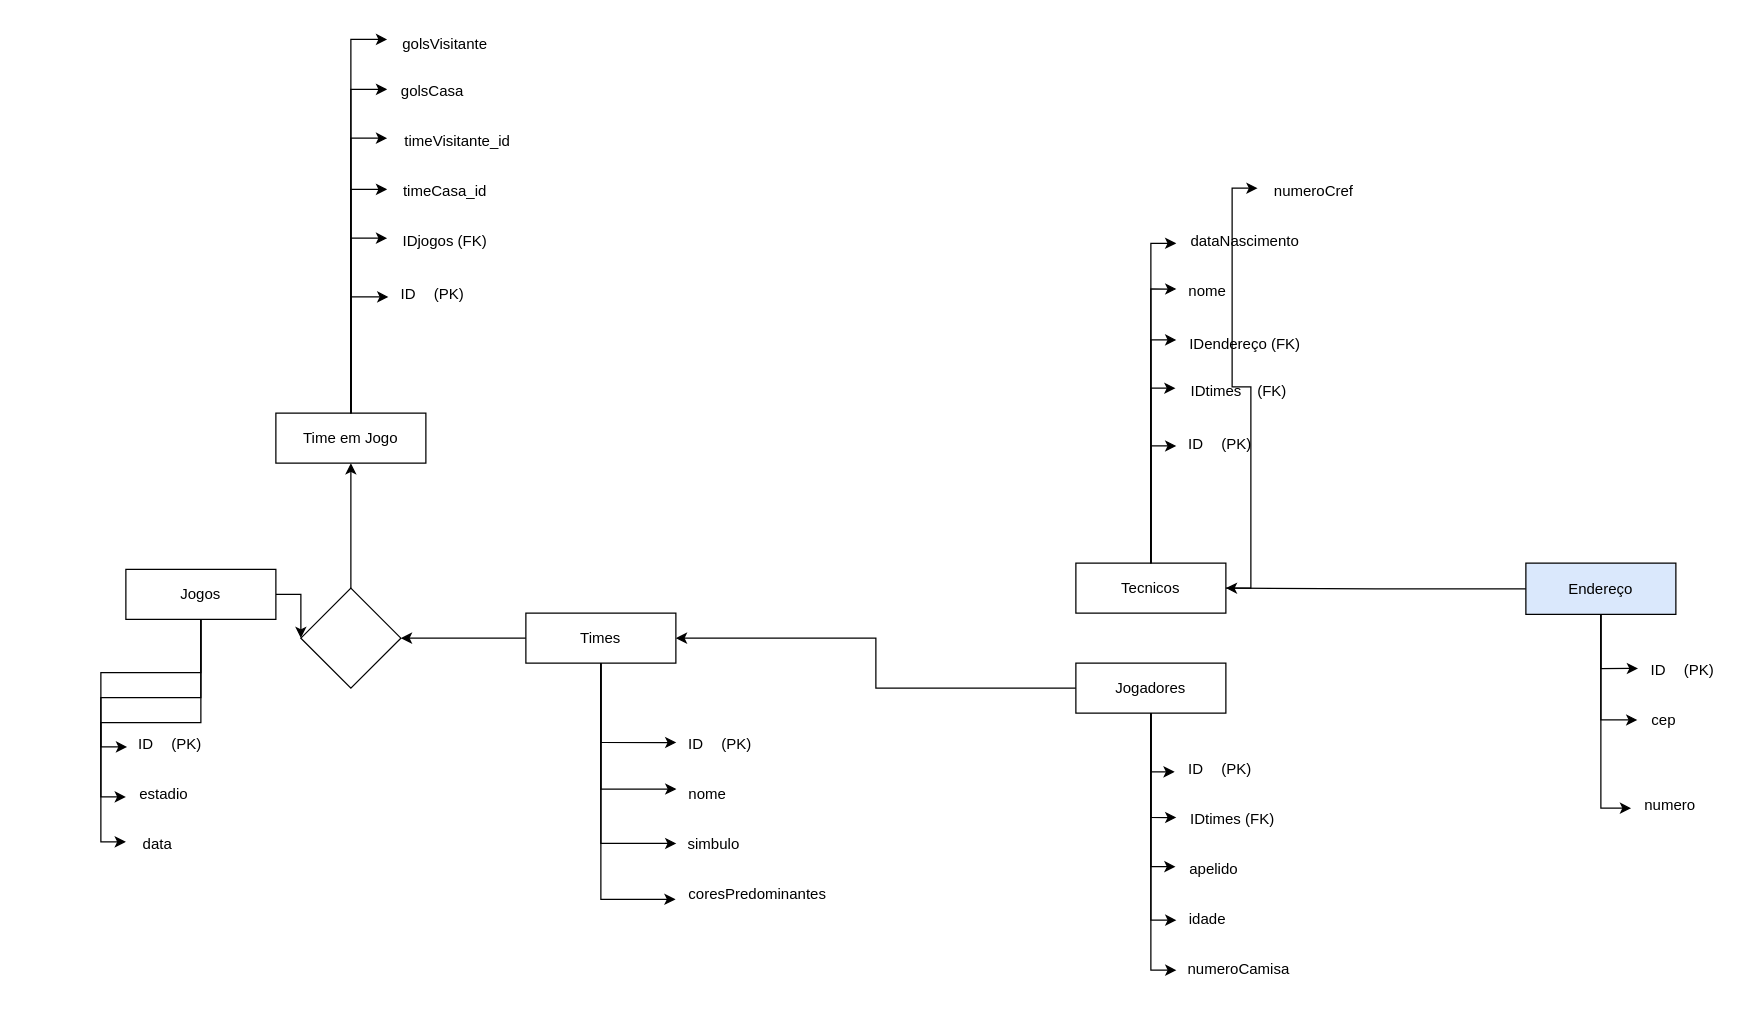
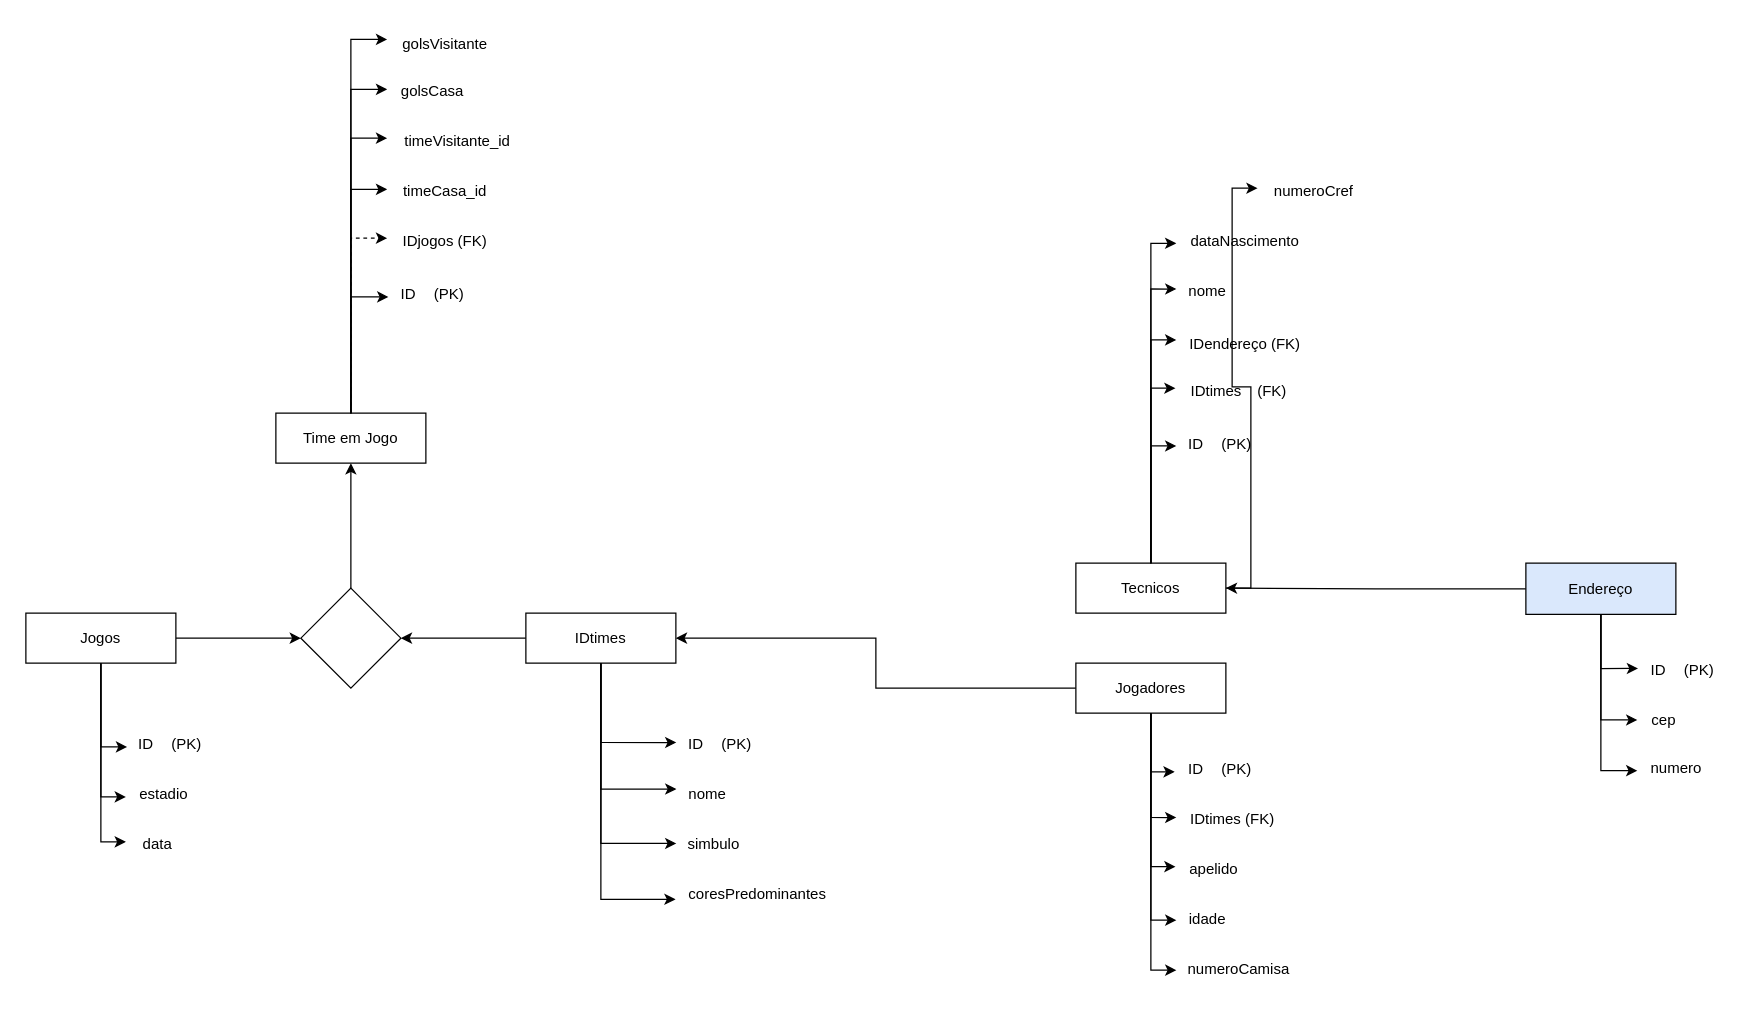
edge "Time em Jogo" -> "IDjogos (FK)": style solid -> dashed
node "Jogos": moved (201, 594) -> (101, 638)
node "Times": label "Times" -> "IDtimes"
node "numero": moved (1669, 806) -> (1676, 768)
